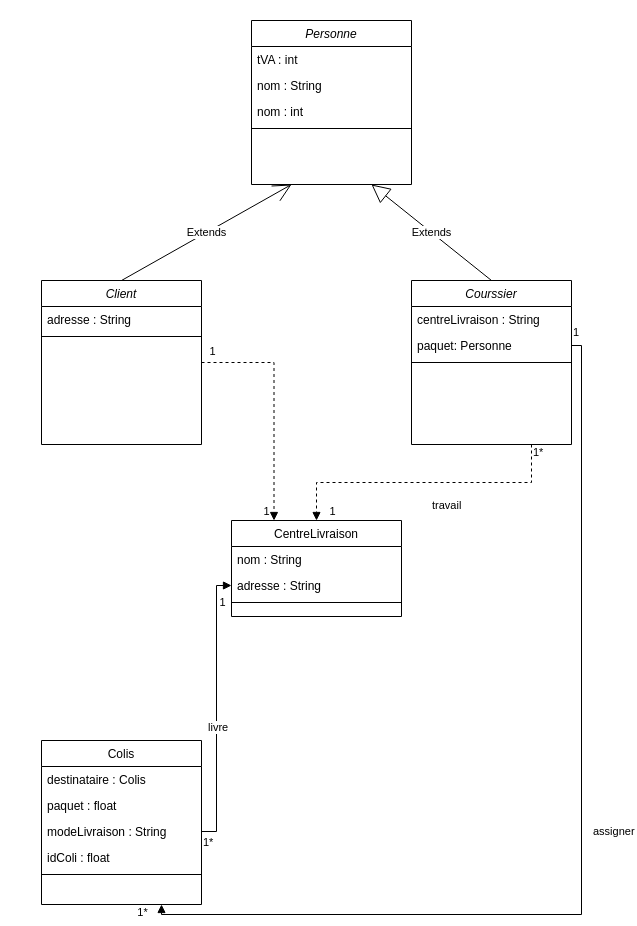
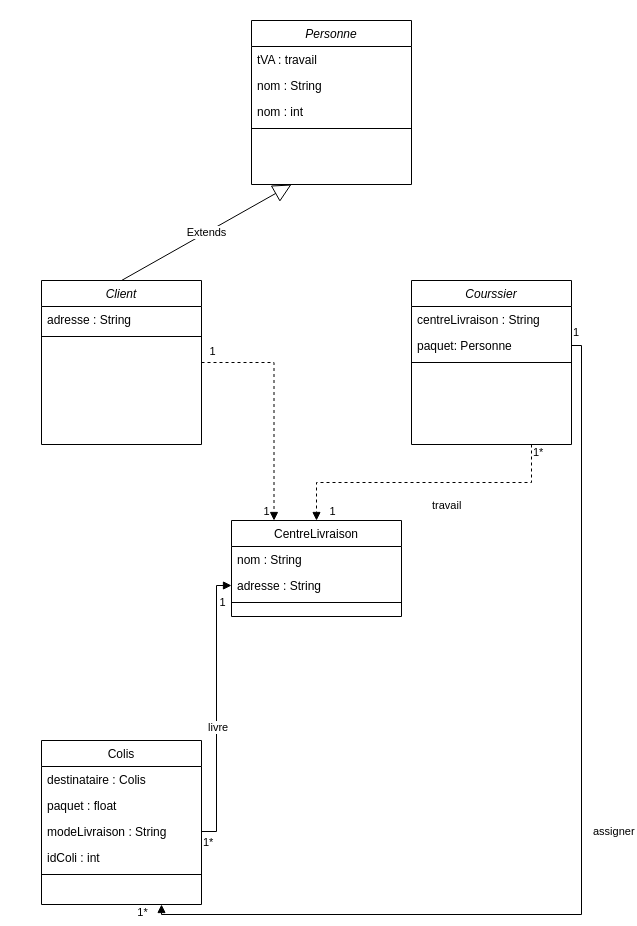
node "tVA : int": label "tVA : int" -> "tVA : travail"
edge "Client" -> "Personne": arrowhead open -> block
edge "Courssier" -> "Personne": removed, label "Extends"
node "idColi : float": label "idColi : float" -> "idColi : int"
